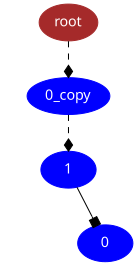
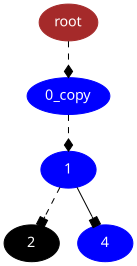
node "2": added
node "0": label "0" -> "4"
